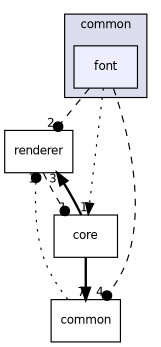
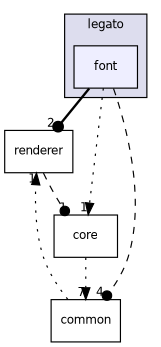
cluster "common": label "common" -> "legato"
edge "font" -> "renderer": style dashed -> bold
edge "core" -> "renderer": removed
edge "common" -> "renderer": arrowhead dot -> normal
edge "core" -> "common": style bold -> dotted
